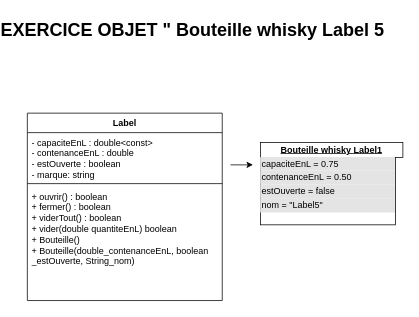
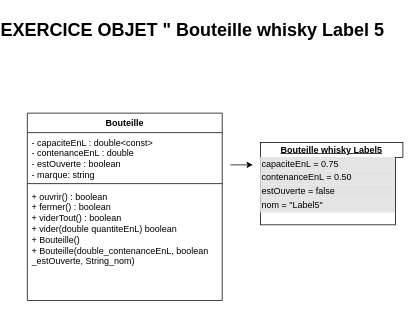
node "Label": label "Label" -> "Bouteille"
node "Bouteille whisky Label1": label "Bouteille whisky Label1" -> "Bouteille whisky Label5"
